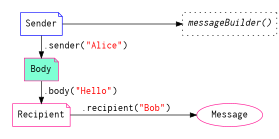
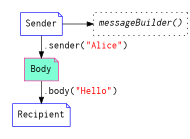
node "Recipient": color deeppink -> blue
node "Message": removed
